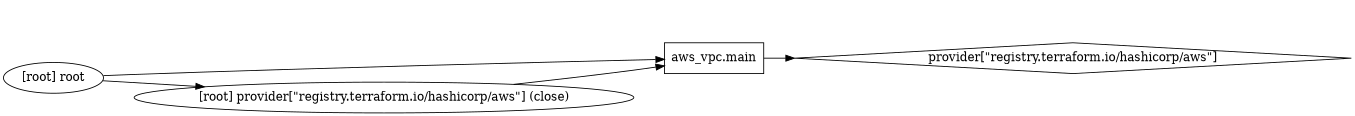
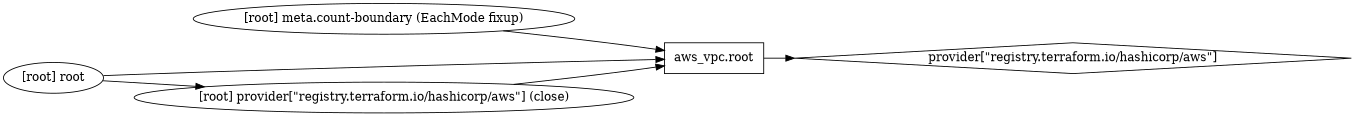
node "[root] meta.count-boundary (EachMode fixup)": added
node "aws_vpc.main": label "aws_vpc.main" -> "aws_vpc.root"
